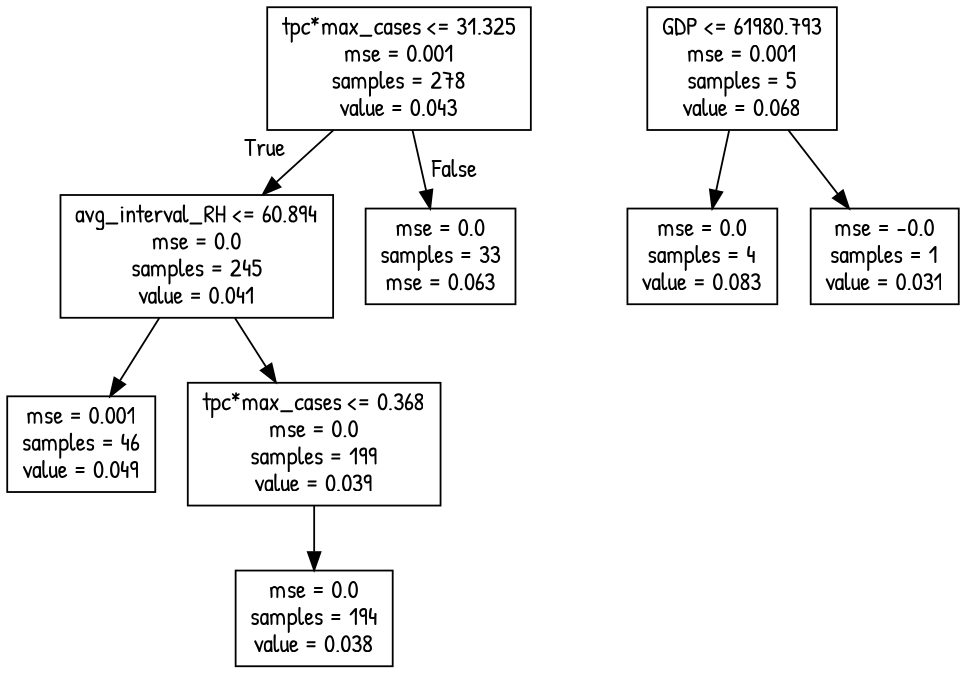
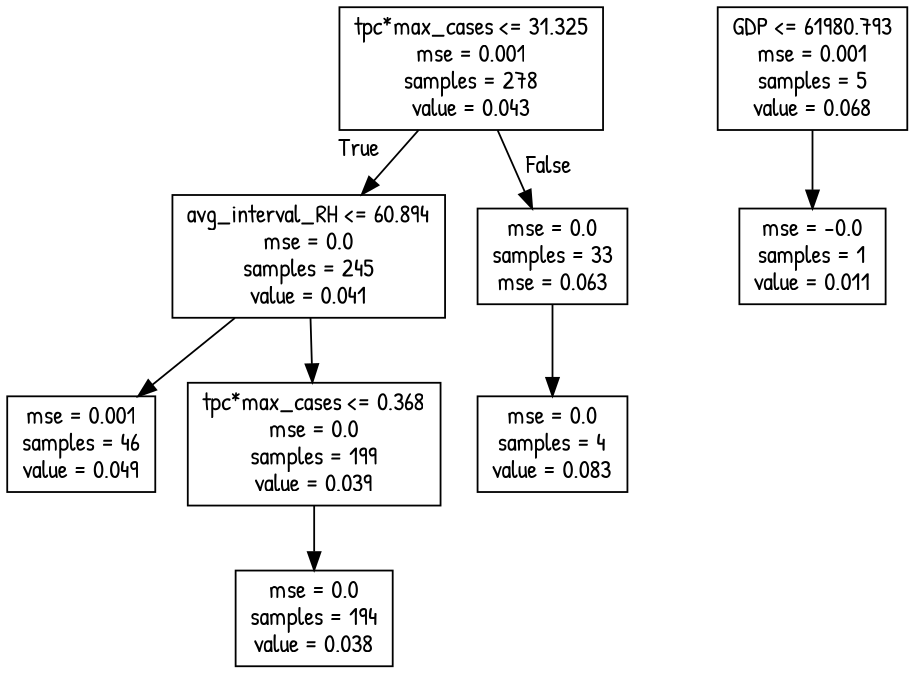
edge "GDP <= 61980.793 mse = 0.001 samples = 5 value = 0.068" -> "mse = 0.0 samples = 4 value = 0.083": now "mse = 0.0 samples = 33 mse = 0.063" -> "mse = 0.0 samples = 4 value = 0.083"
node "mse = -0.0 samples = 1 value = 0.031": label "mse = -0.0 samples = 1 value = 0.031" -> "mse = -0.0 samples = 1 value = 0.011"
